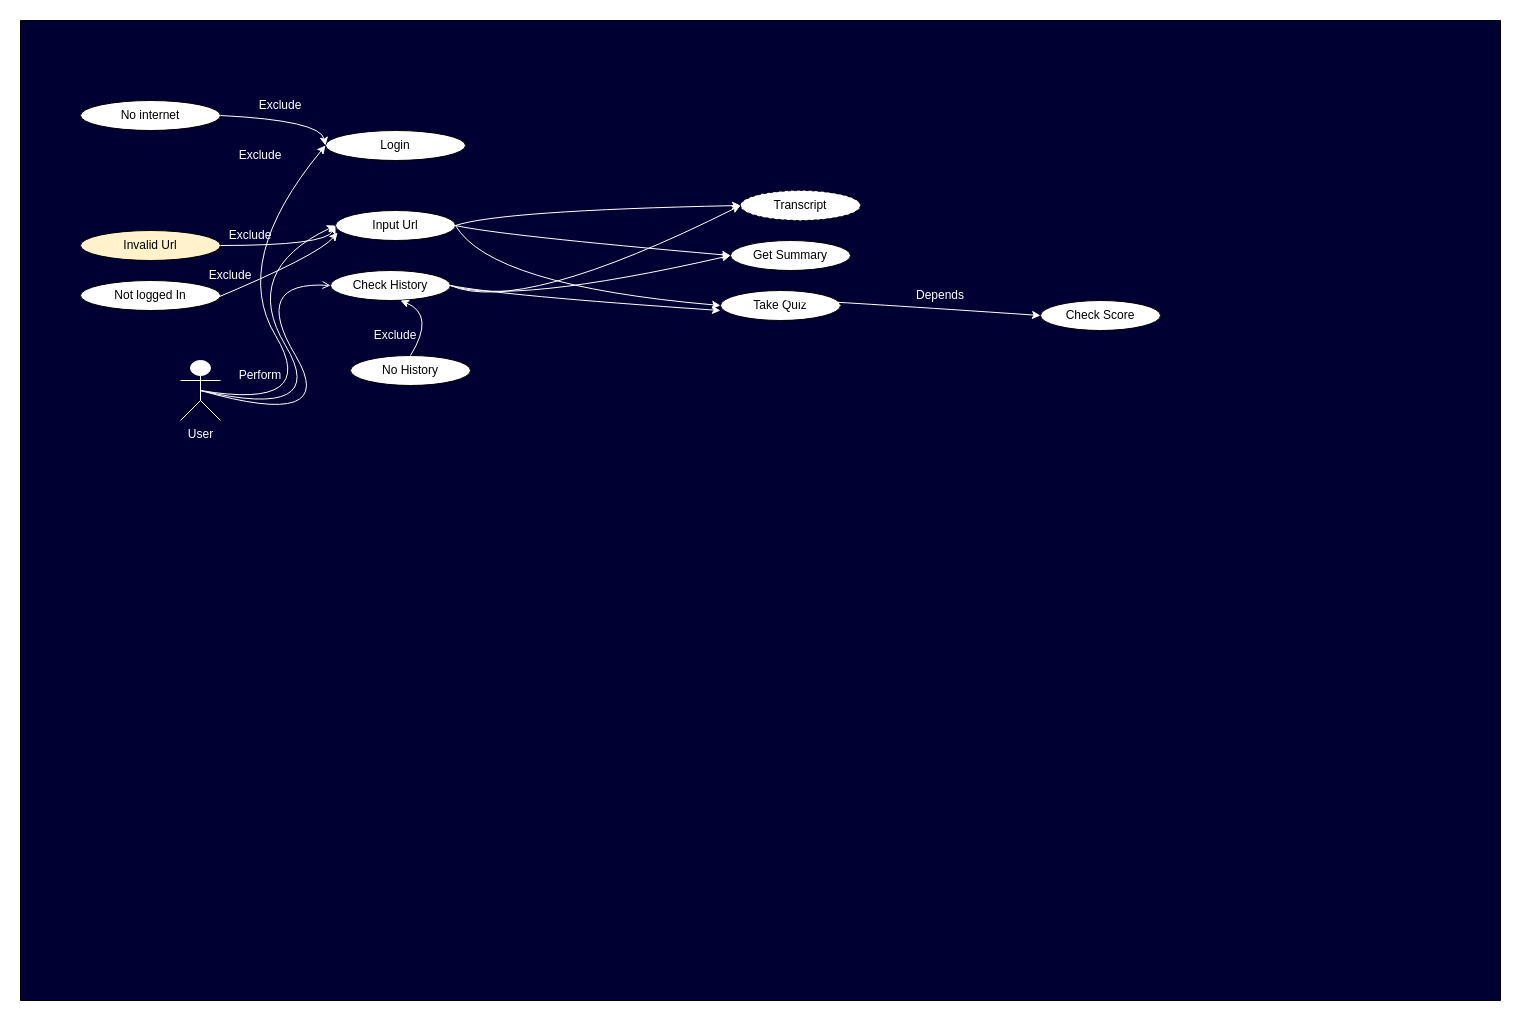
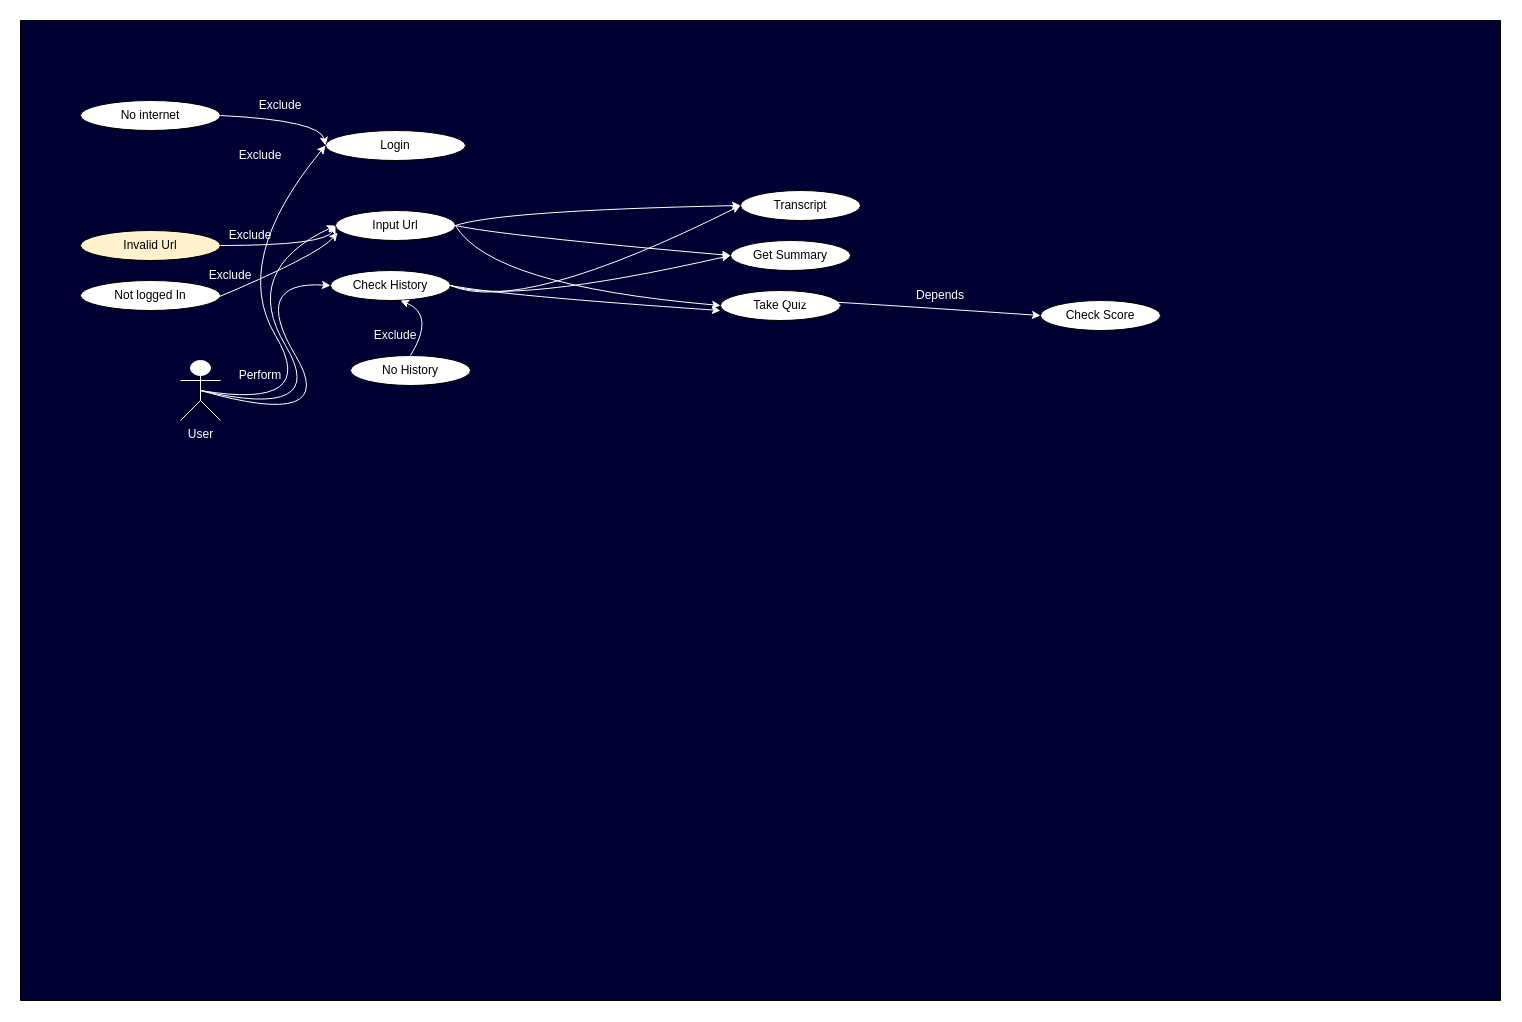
node "Transcript": style dashed -> solid
edge "User" -> "Check History": arrowhead open -> classic
